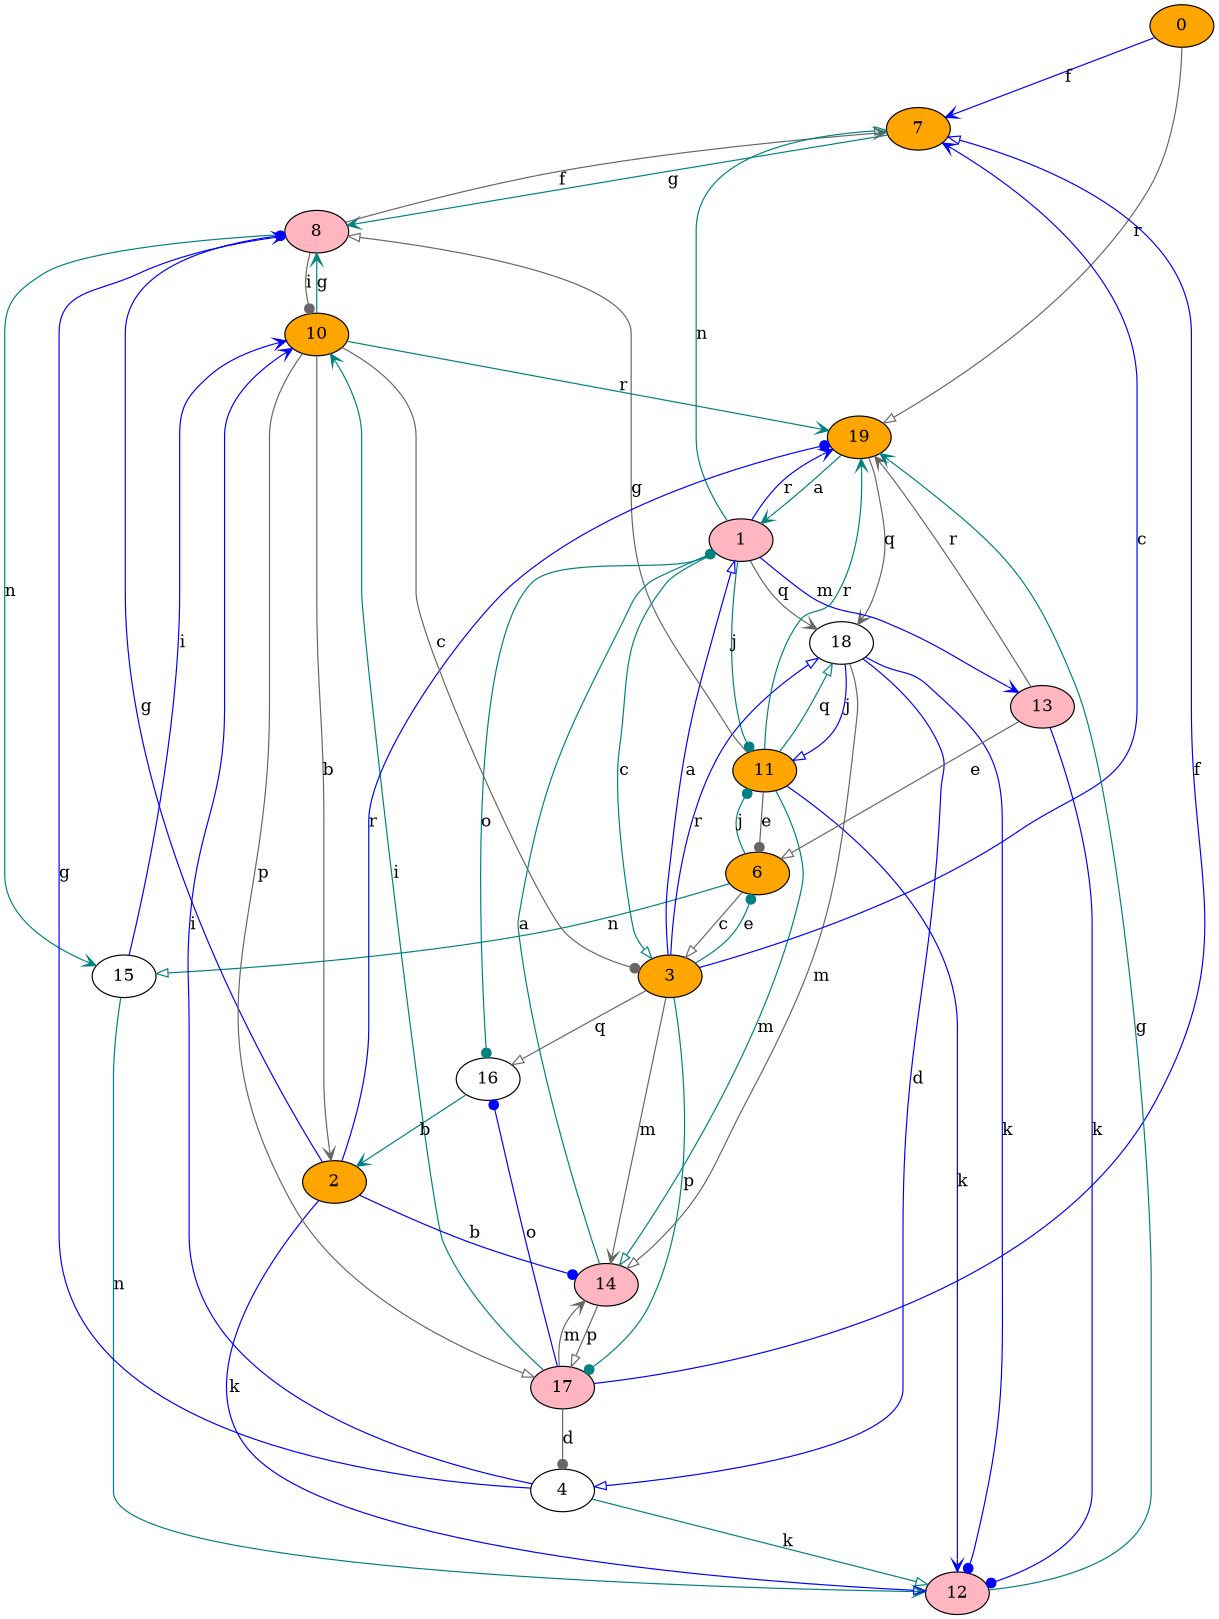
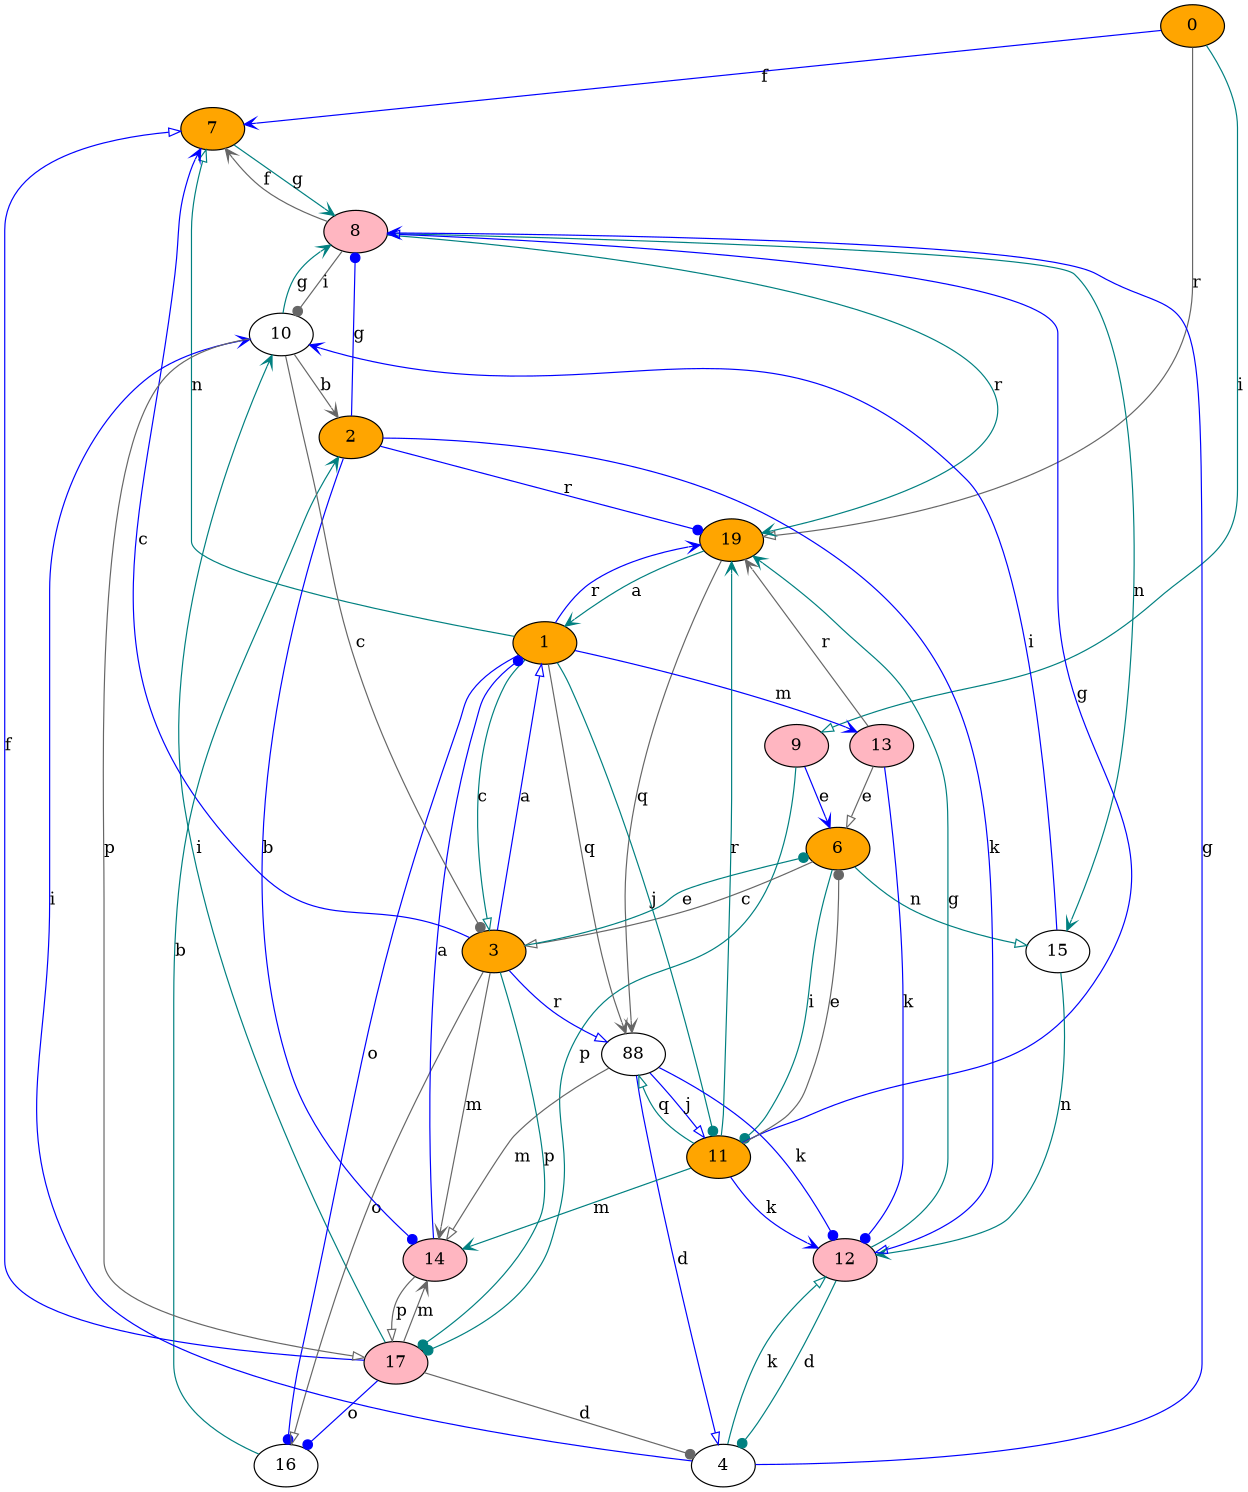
node "10": fillcolor orange -> white
edge "10" -> "19": now "8" -> "19"
edge "11" -> "8": color gray40 -> blue
node "1": fillcolor lightpink -> orange
node "18": label "18" -> "88"
edge "1" -> "16": color teal -> blue
node "9": added
edge "6" -> "11": label "j" -> "i"
edge "14" -> "1": color teal -> blue
edge "3" -> "16": label "q" -> "o"
edge "11" -> "14": arrowhead onormal -> vee
edge "12" -> "4": added, label "d"
